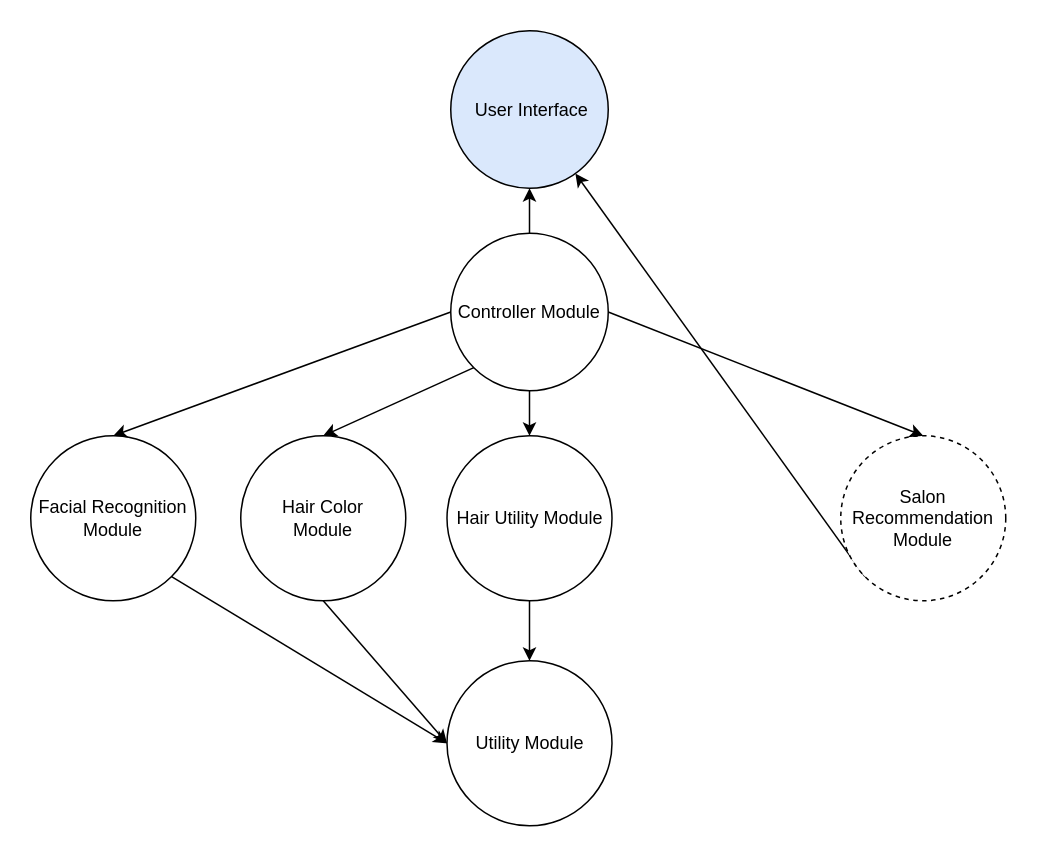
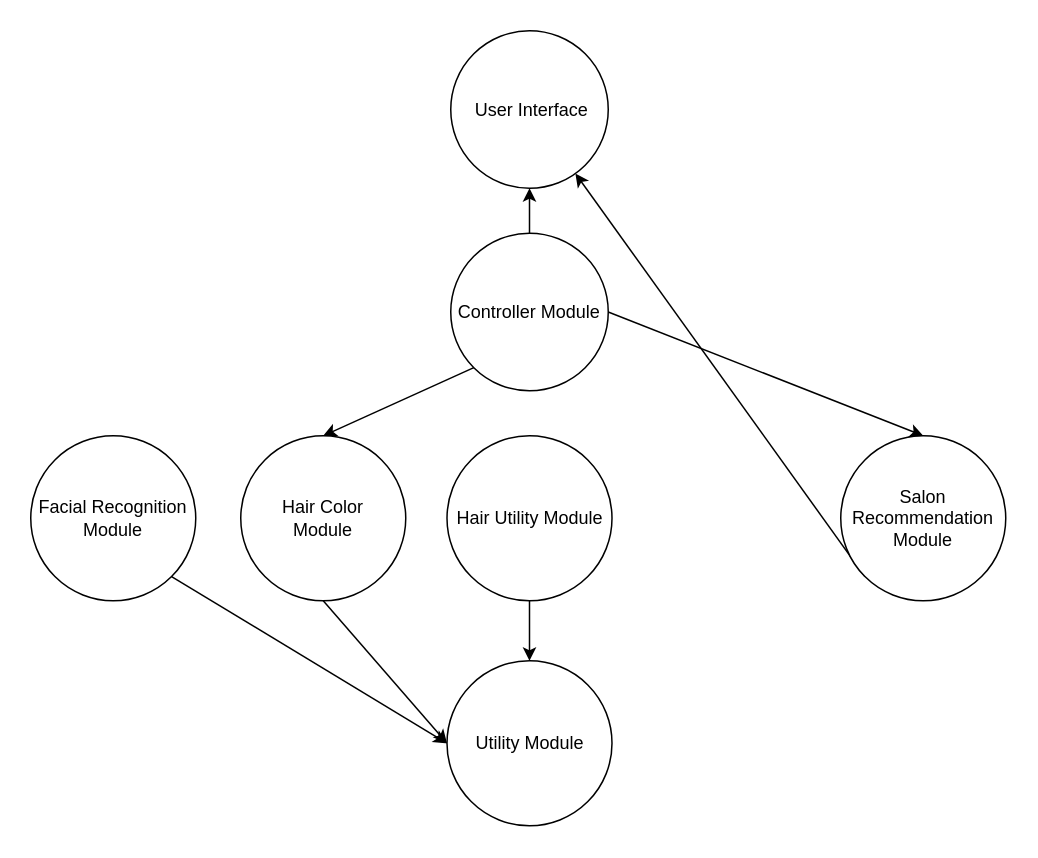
node "User Interface": fillcolor #dae8fc -> #ffffff
edge "Controller Module" -> "Facial Recognition Module": removed
edge "Controller Module" -> "Hair Utility Module": removed
node "Salon Recommendation Module": style dashed -> solid
